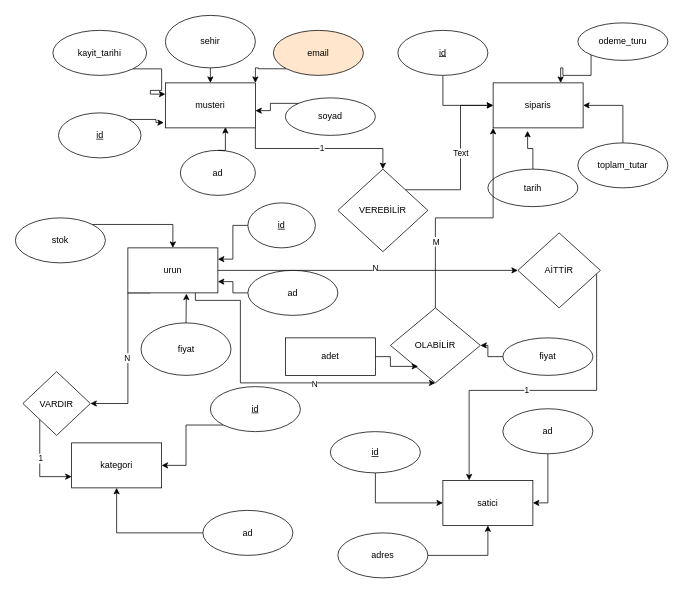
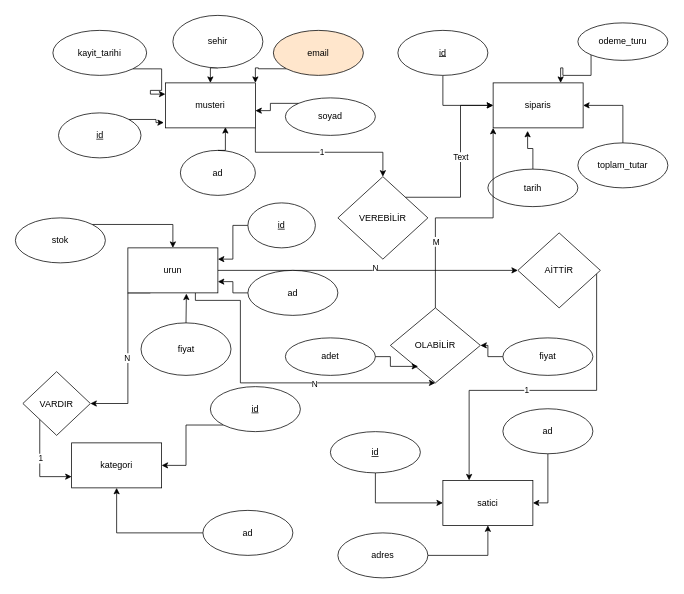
node "sehir": moved (210, 42) -> (218, 42)
node "VEREBİLİR": moved (383, 210) -> (383, 218)
node "adet": shape rectangle -> ellipse
